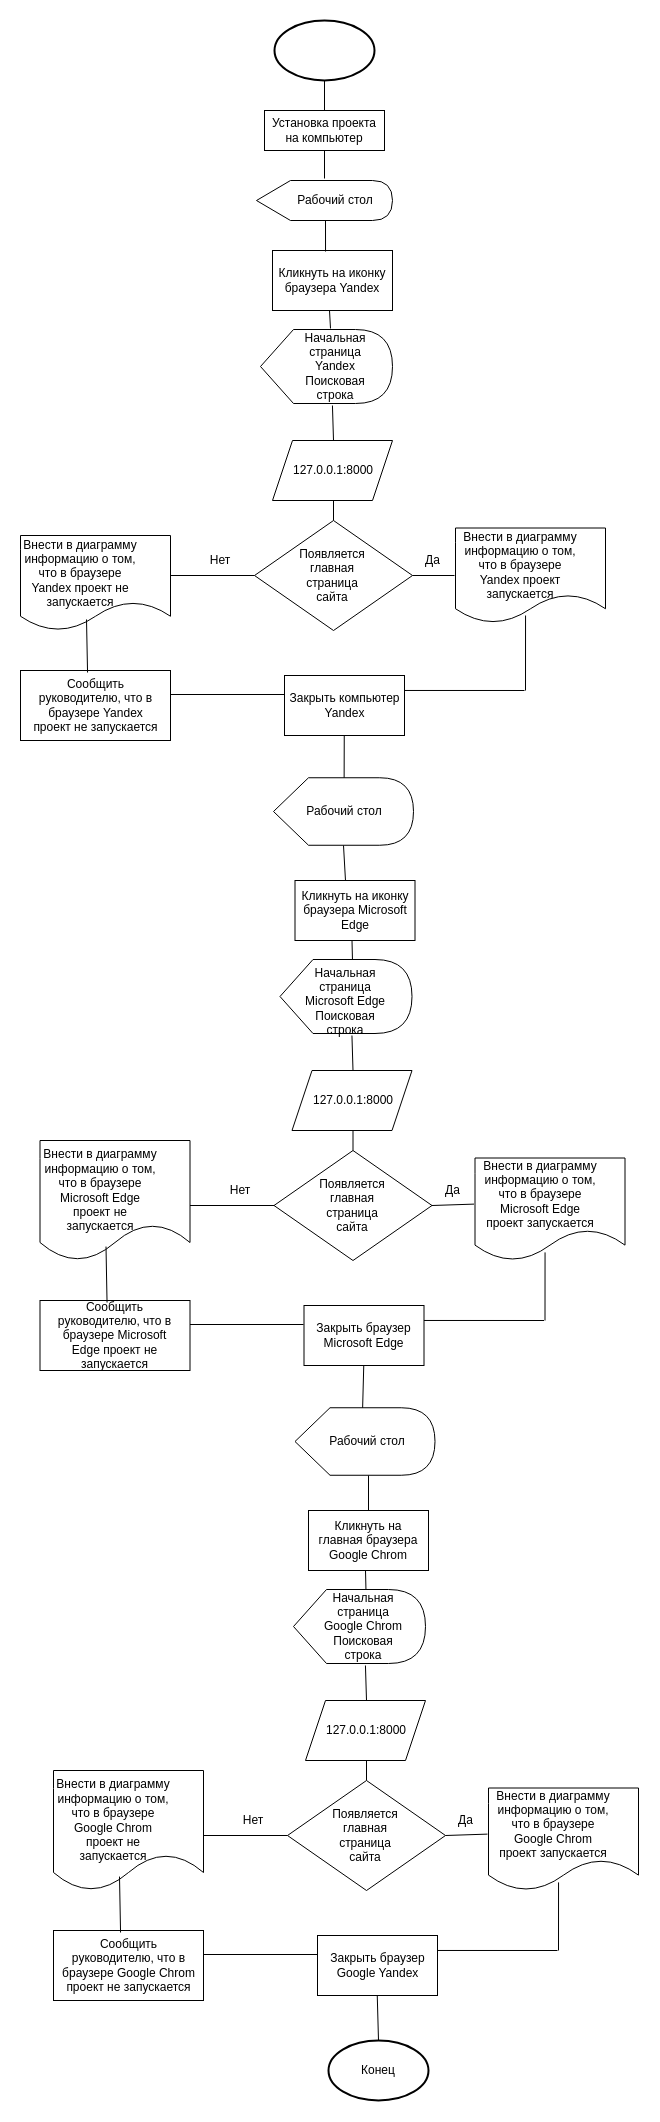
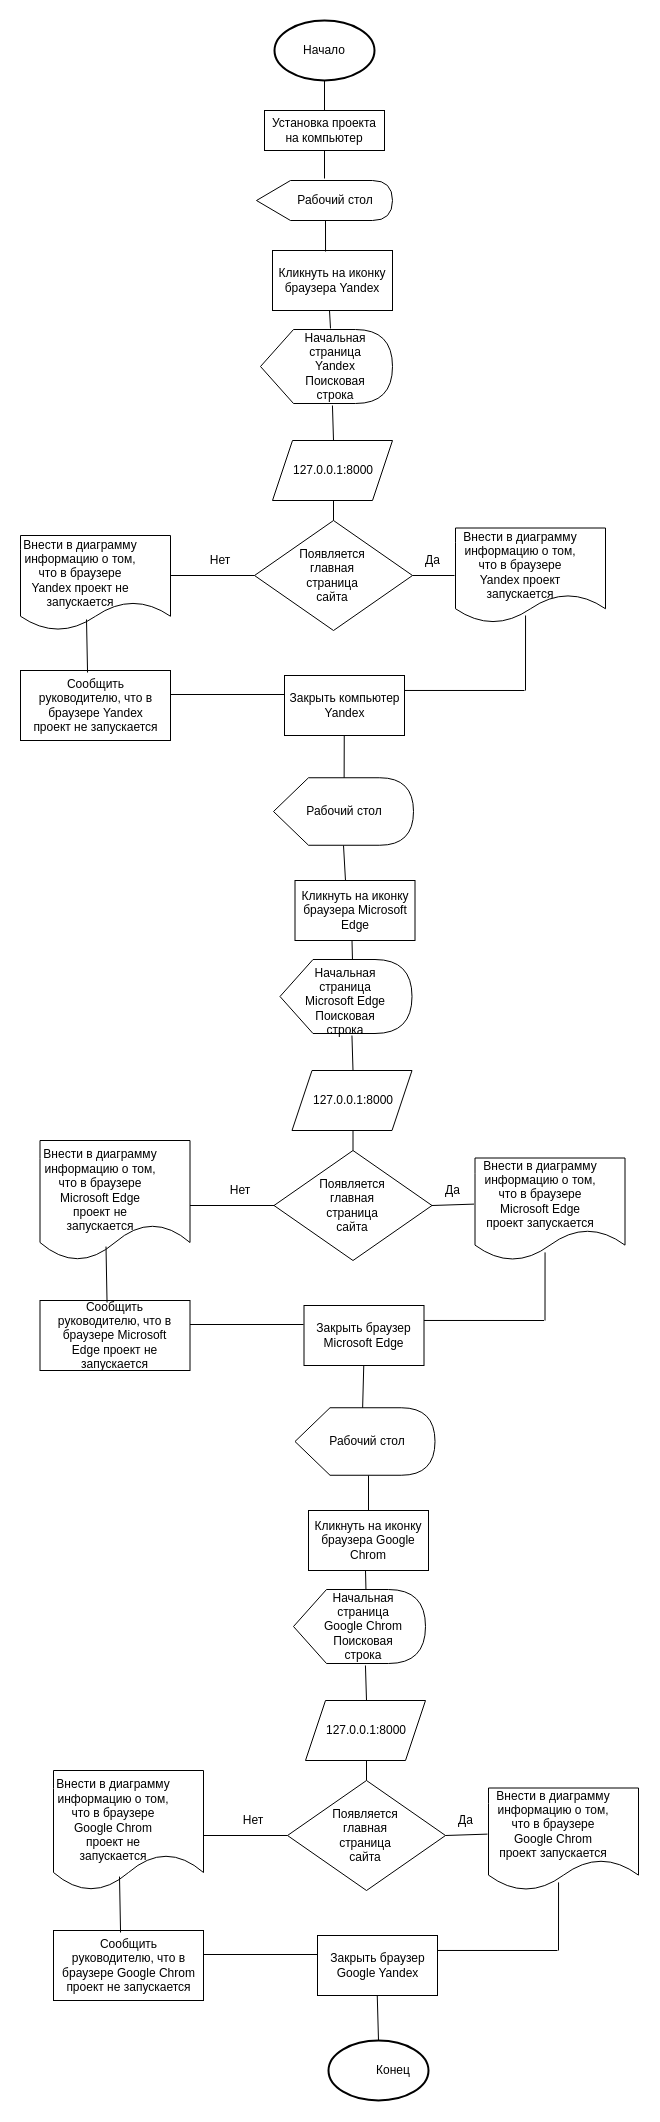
node "Начало": added
node "Кликнуть на главная браузера Google Chrom": label "Кликнуть на главная браузера Google Chrom" -> "Кликнуть на иконку браузера Google Chrom"
node "Конец": moved (378, 2071) -> (393, 2071)
